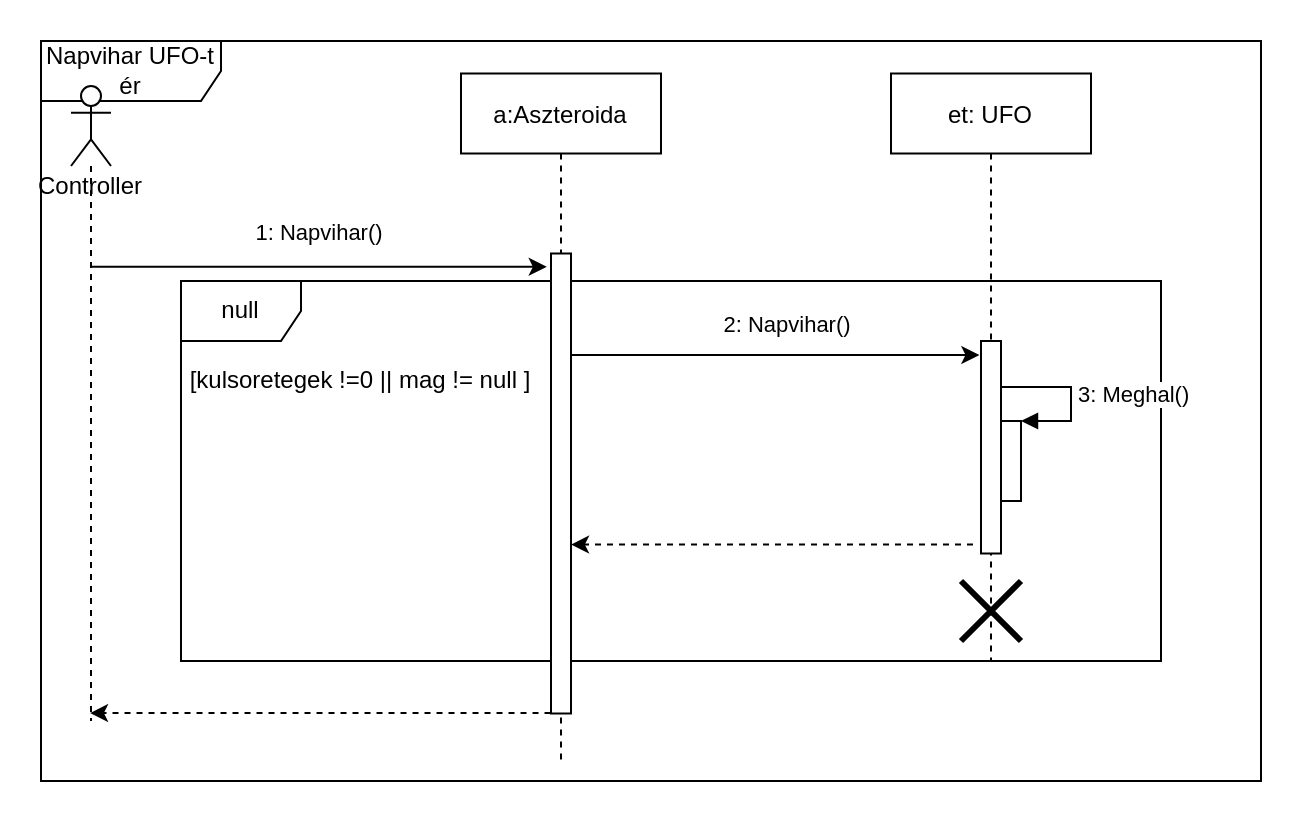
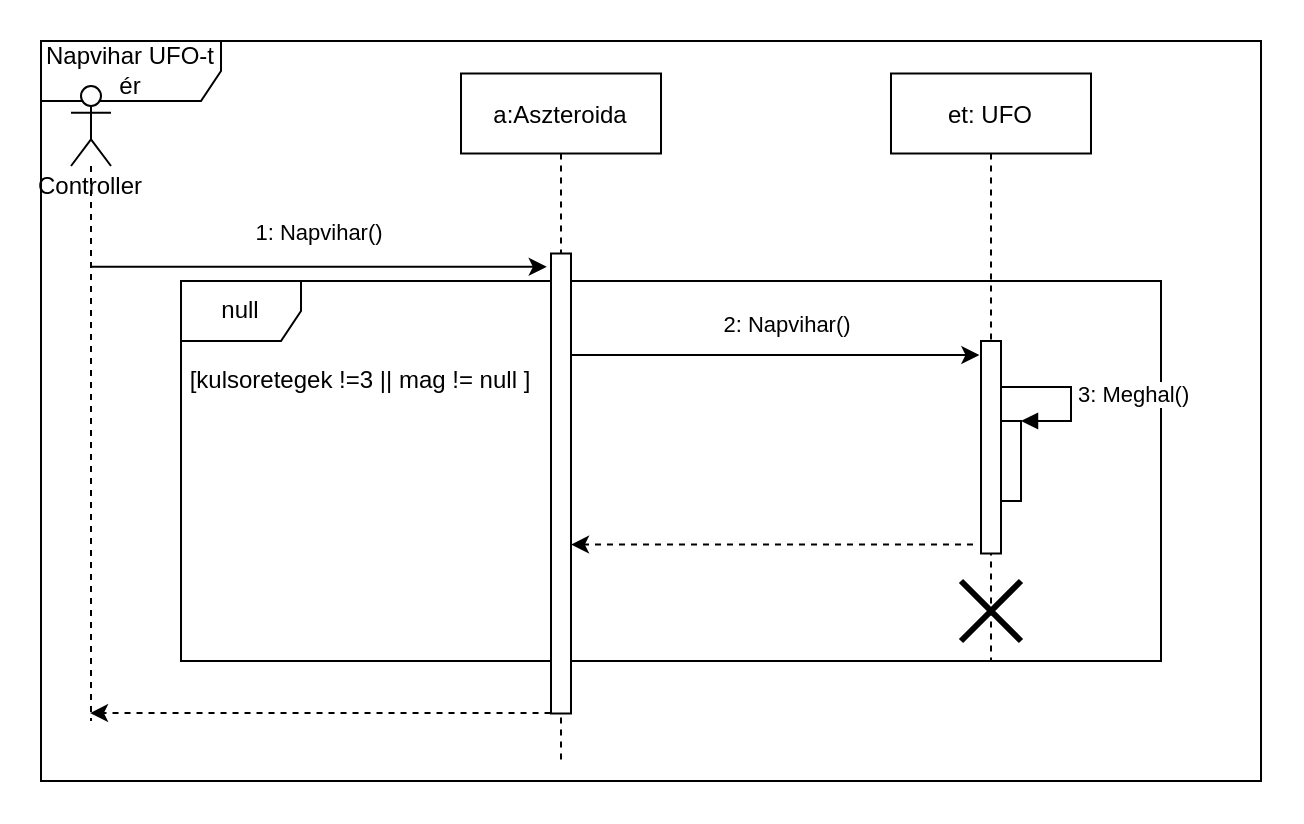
node "[kulsoretegek !=0 || mag != null ]": label "[kulsoretegek !=0 || mag != null ]" -> "[kulsoretegek !=3 || mag != null ]"
